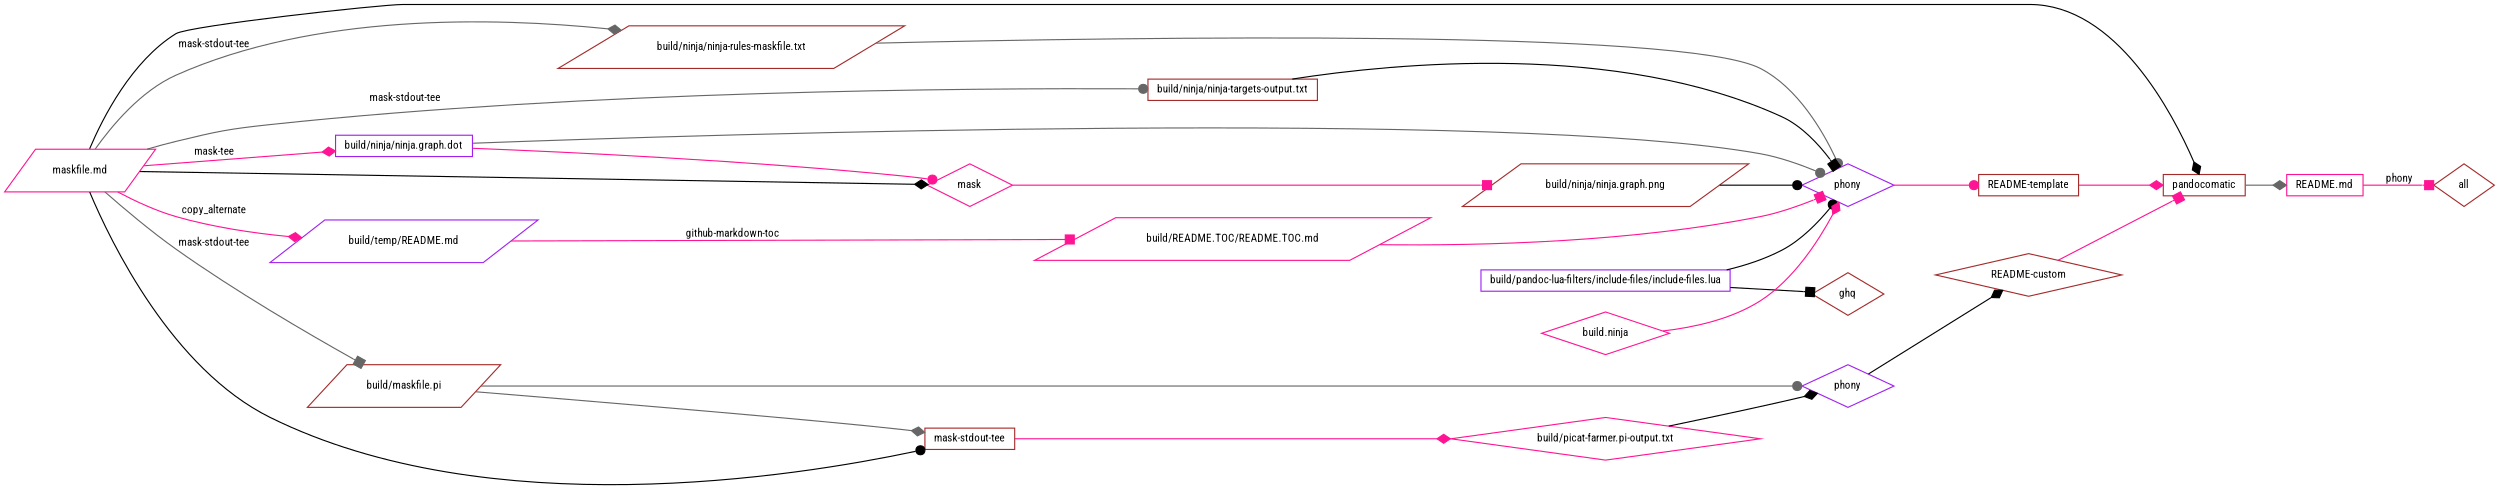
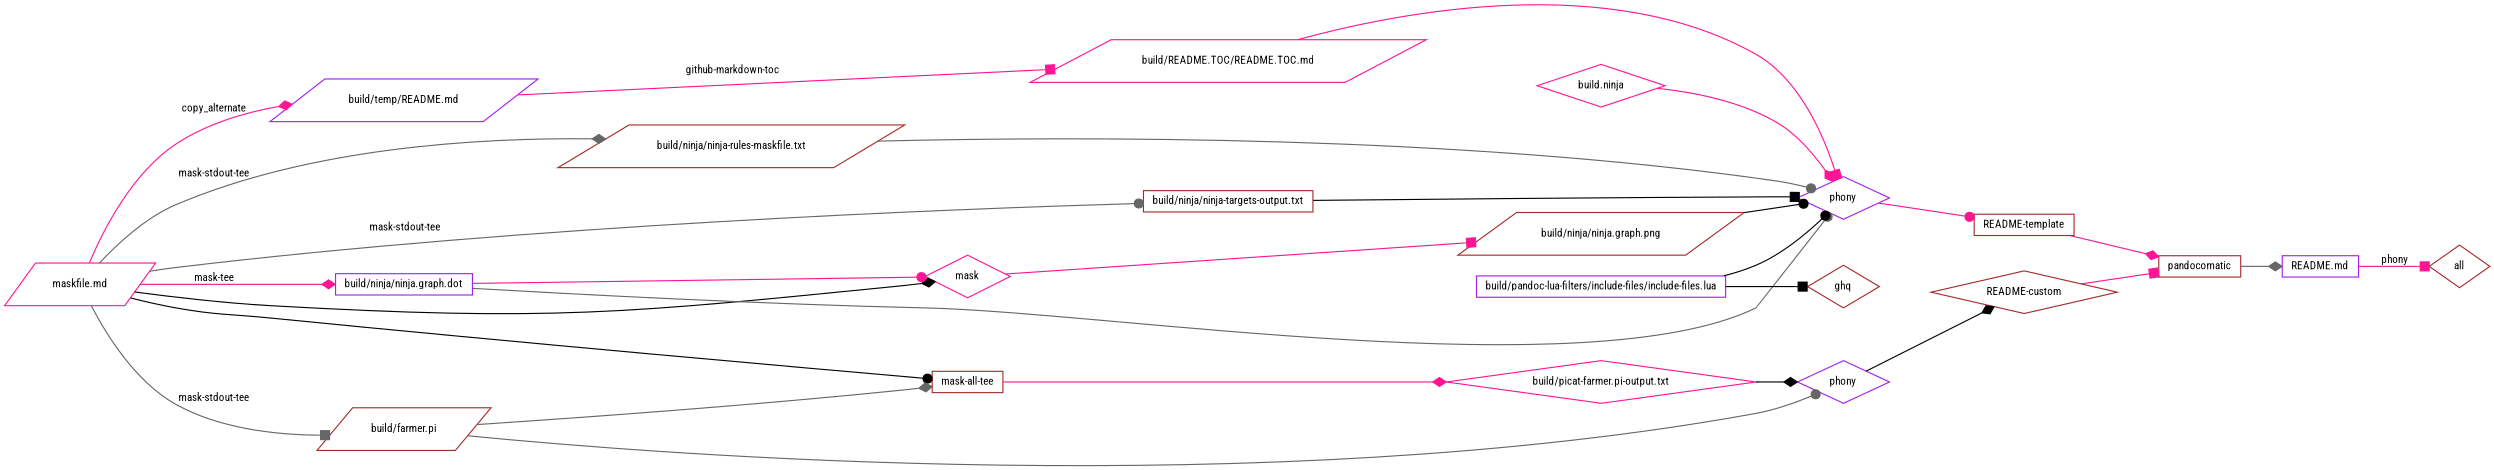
edge "maskfile.md" -> "pandocomatic": removed
node "README.md": color deeppink -> purple
node "build/maskfile.pi": label "build/maskfile.pi" -> "build/farmer.pi"
node "mask-stdout-tee": label "mask-stdout-tee" -> "mask-all-tee"
